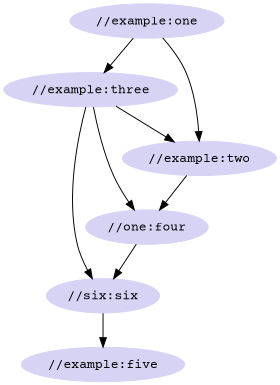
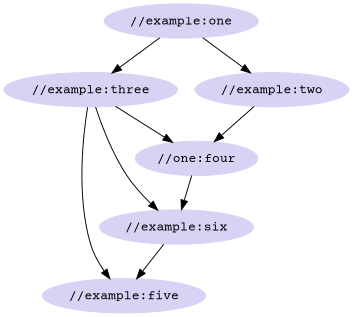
edge "//example:three" -> "//example:two": now "//example:three" -> "//example:five"
node "//six:six": label "//six:six" -> "//example:six"
